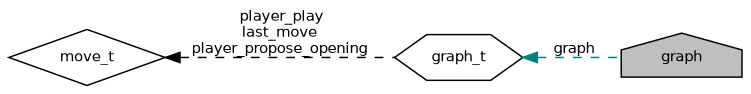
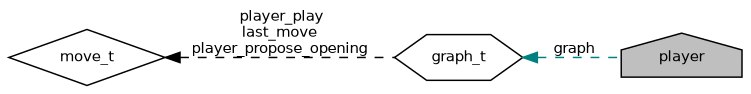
node "graph": label "graph" -> "player"
